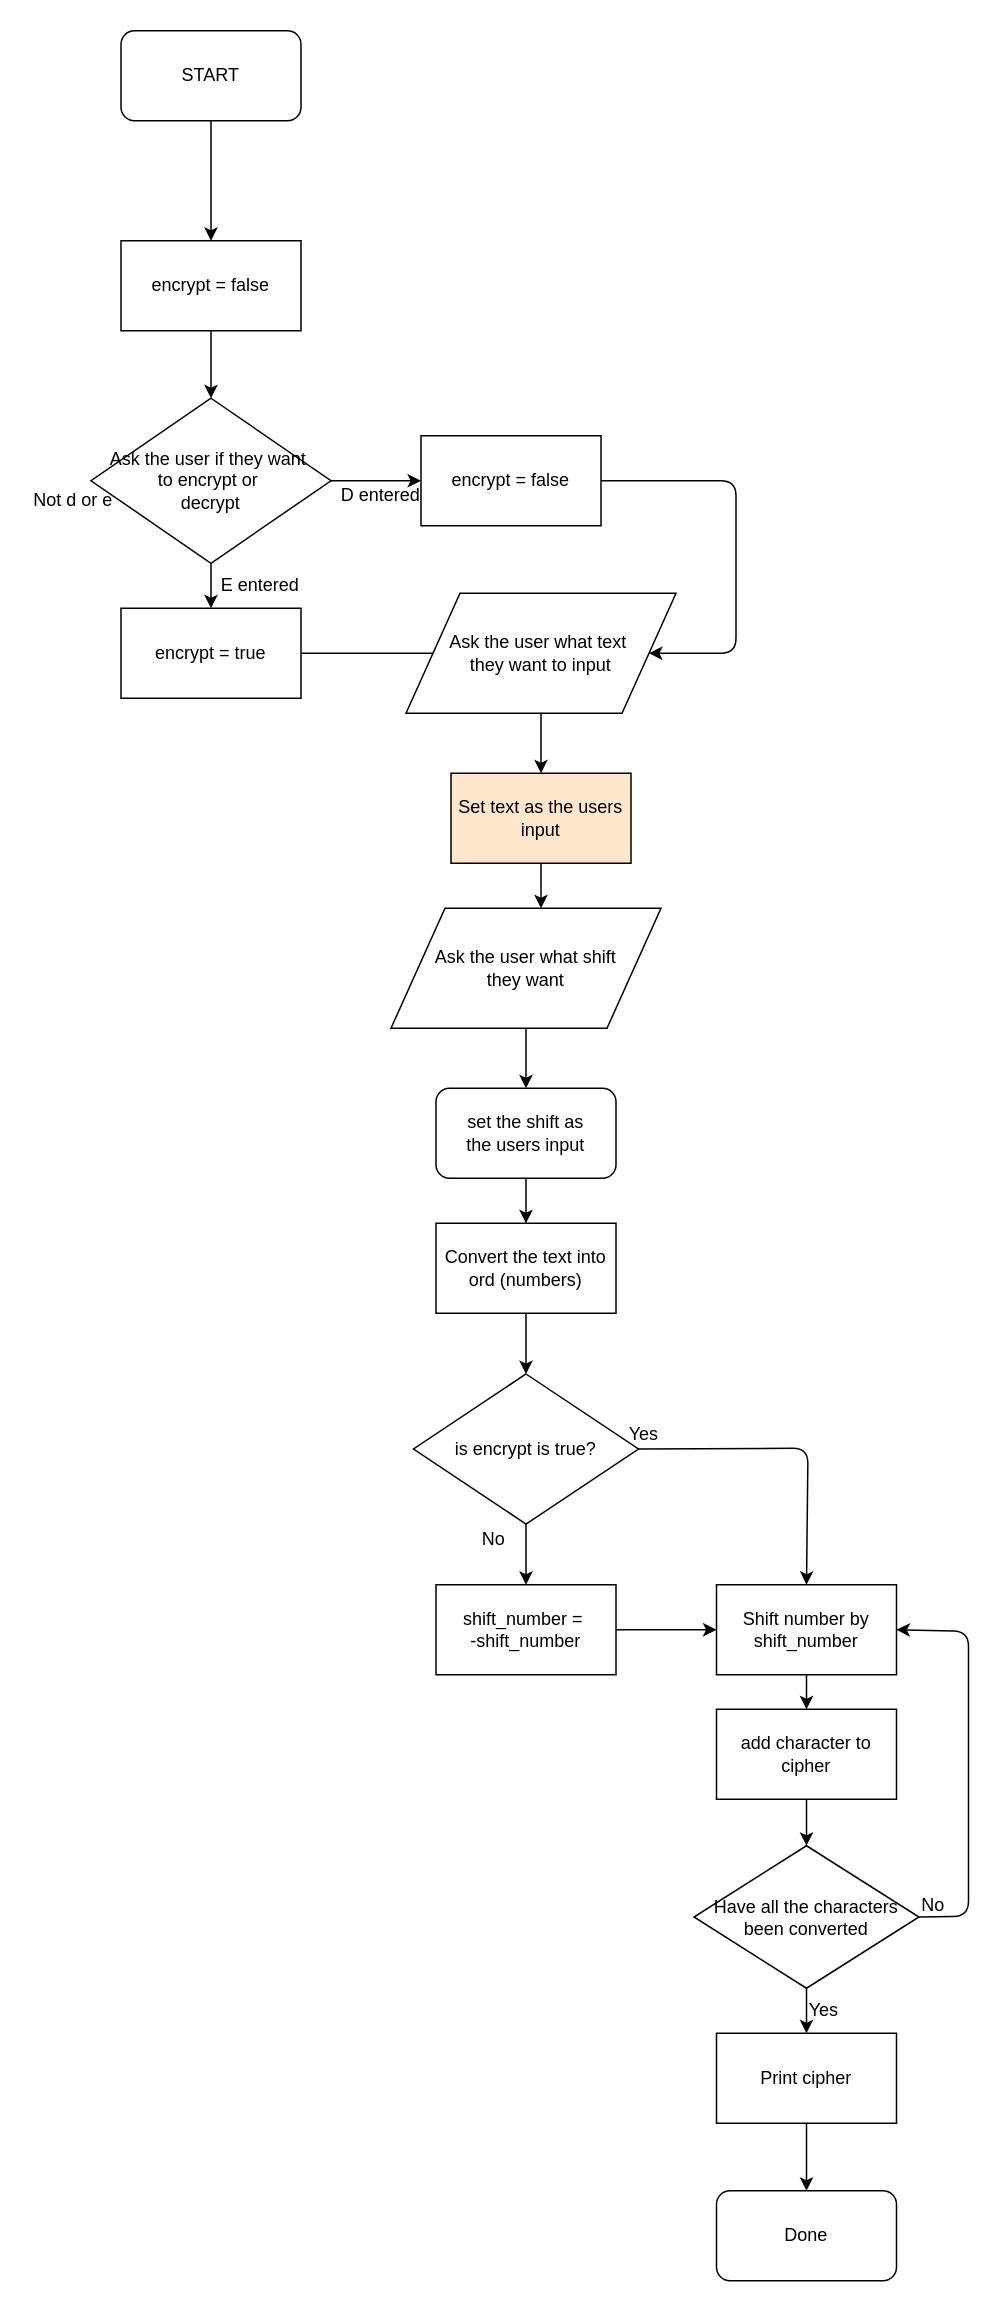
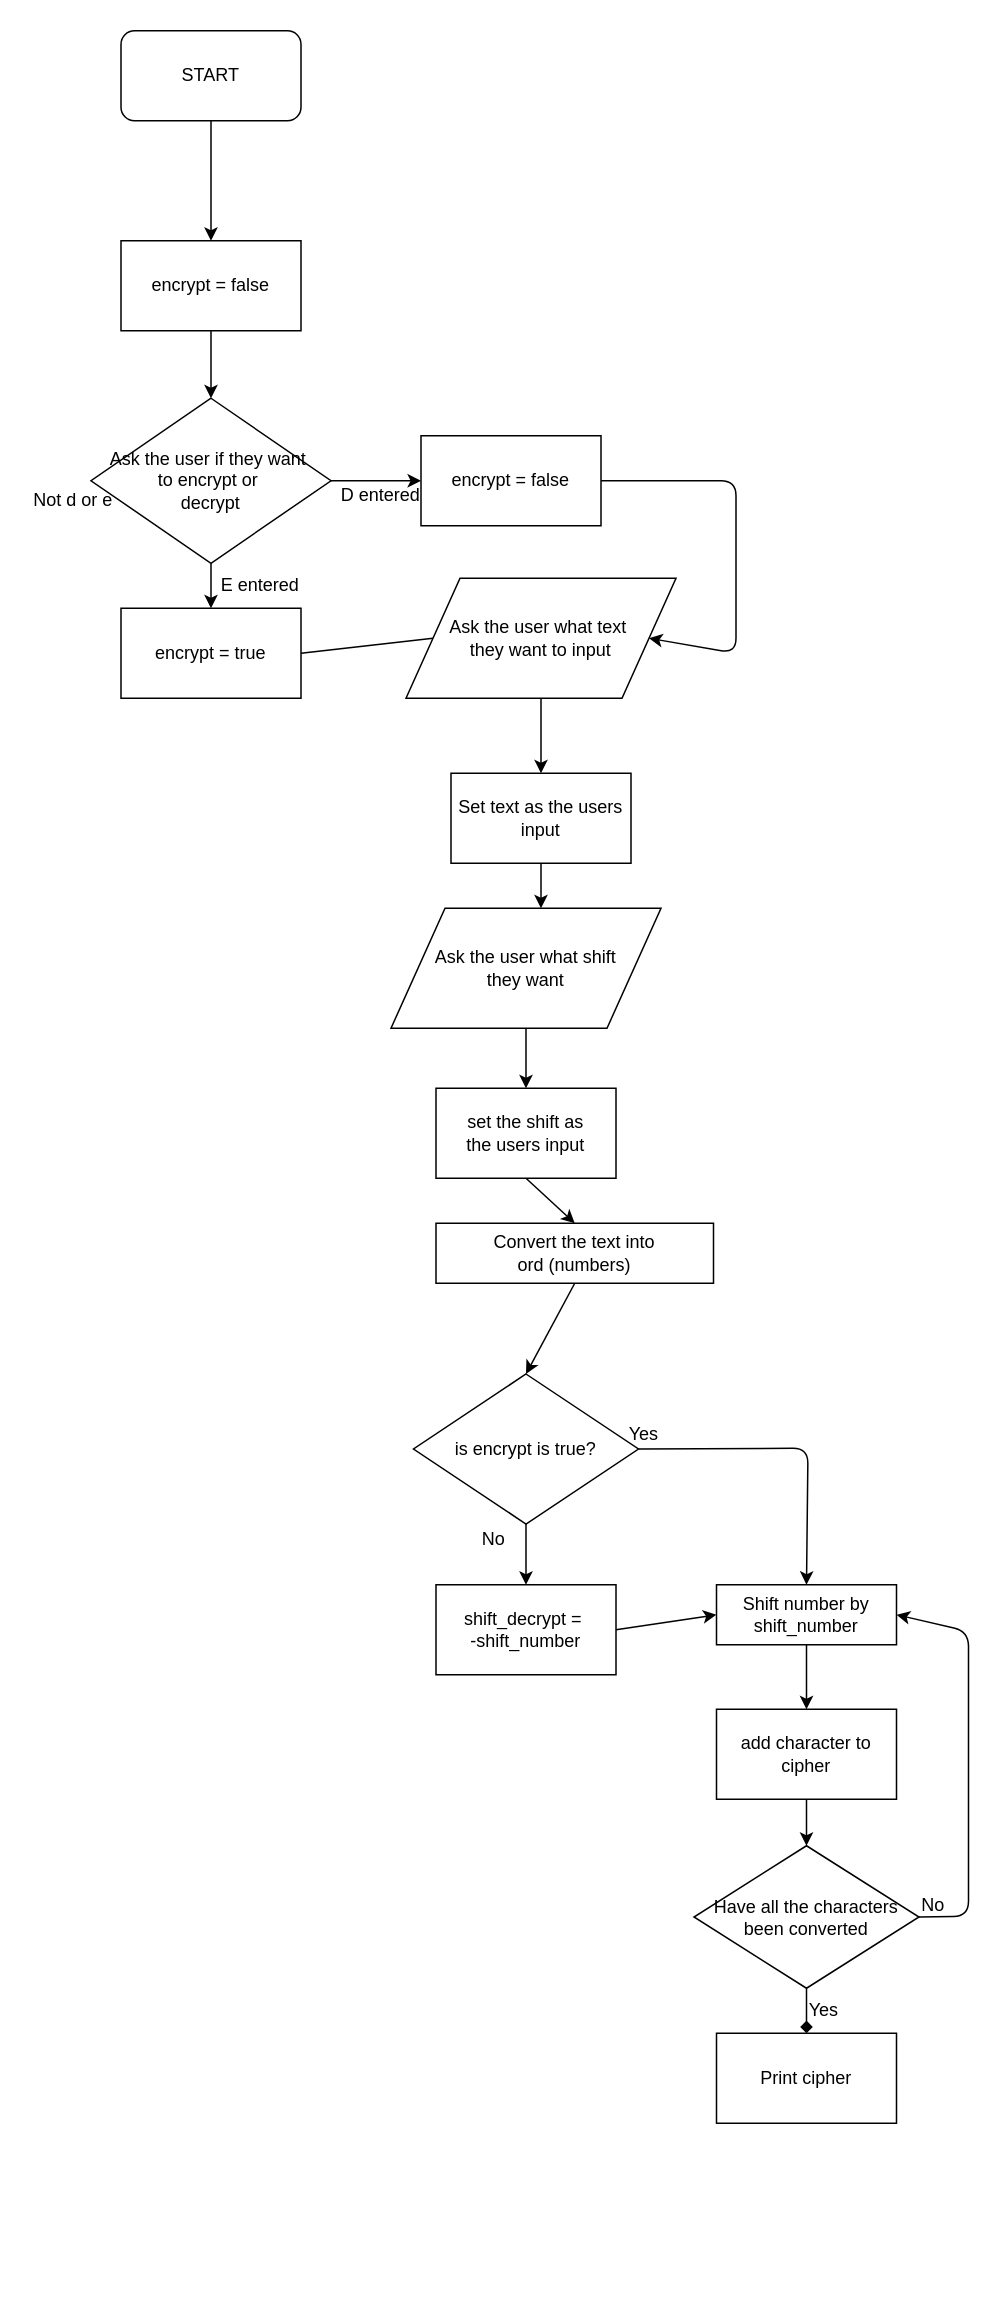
node "Ask the user what text they want to input": moved (541, 653) -> (541, 638)
node "Set text as the users input": fillcolor #ffe6cc -> #ffffff
node "set the shift as the users input": shape rounded rectangle -> rectangle
node "Convert the text into ord (numbers)": size 180x90 -> 278x60
node "shift_number = -shift_number": label "shift_number = -shift_number" -> "shift_decrypt = -shift_number"
node "Shift number by shift_number": size 180x90 -> 180x60
edge "Have all the characters been converted" -> "Print cipher": arrowhead classic -> diamond
edge "Print cipher" -> "Done": removed
node "Done": removed
